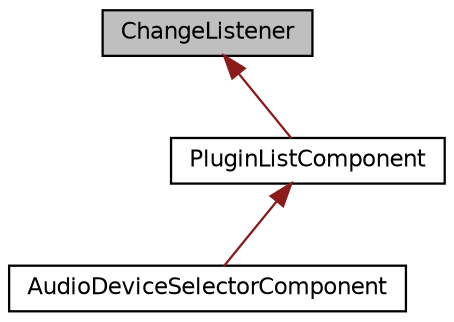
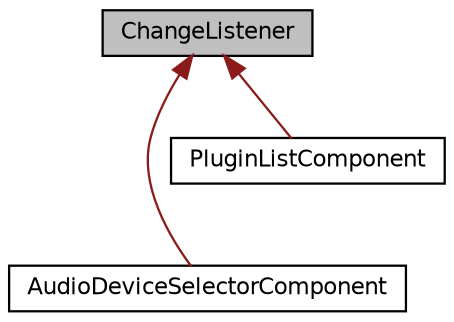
edge "AudioDeviceSelectorComponent" -> "PluginListComponent": now "AudioDeviceSelectorComponent" -> "ChangeListener"
